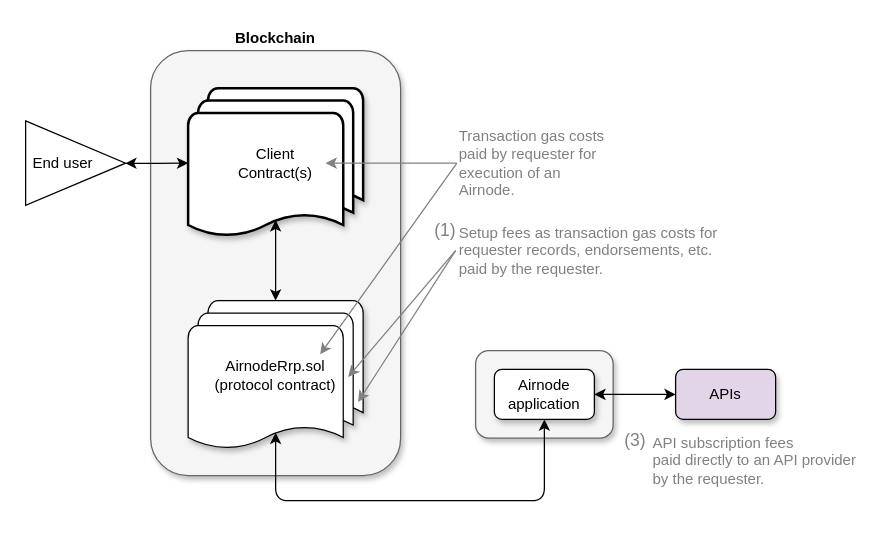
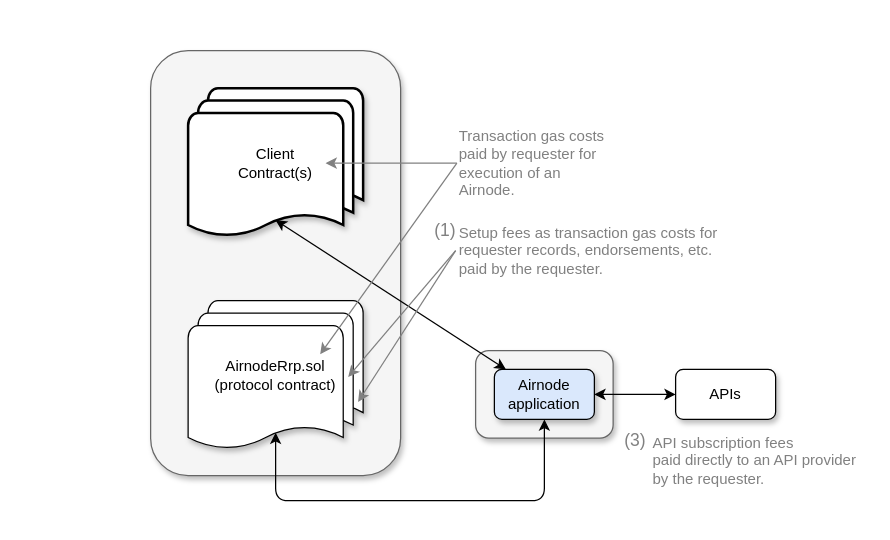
node "Blockchain": removed
node "End user": removed
edge "End user" -- "Client Contract(s)": removed
edge "Client Contract(s)" -- "AirnodeRrp.sol (protocol contract)": now "Client Contract(s)" -- "Airnode application"
node "Airnode application": fillcolor #ffffff -> #dae8fc
node "APIs": fillcolor #e1d5e7 -> #ffffff
